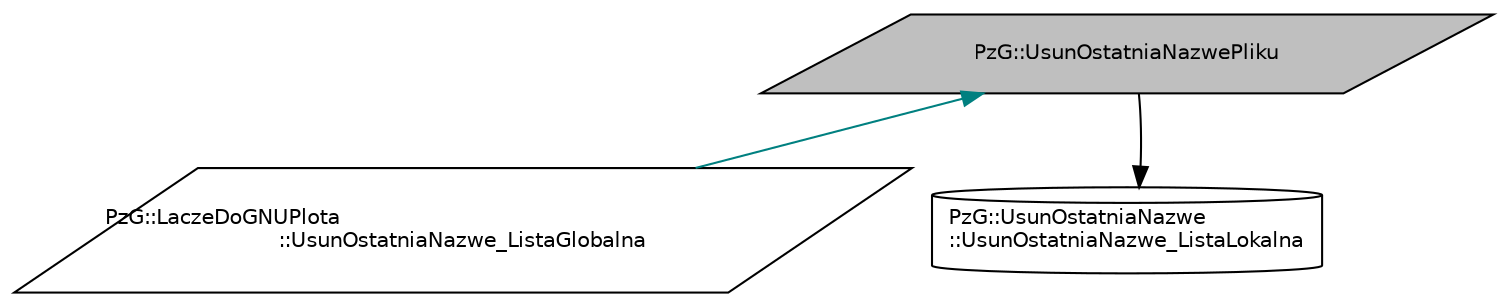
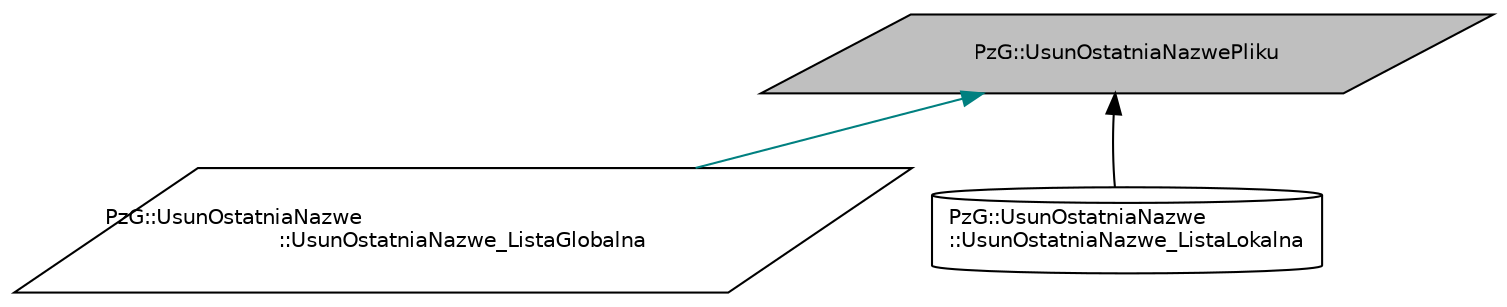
edge "PzG::UsunOstatniaNazwePliku" -> "PzG::UsunOstatniaNazwe ::UsunOstatniaNazwe_ListaLokalna": reversed
node "PzG::LaczeDoGNUPlota ::UsunOstatniaNazwe_ListaGlobalna": label "PzG::LaczeDoGNUPlota ::UsunOstatniaNazwe_ListaGlobalna" -> "PzG::UsunOstatniaNazwe ::UsunOstatniaNazwe_ListaGlobalna"
